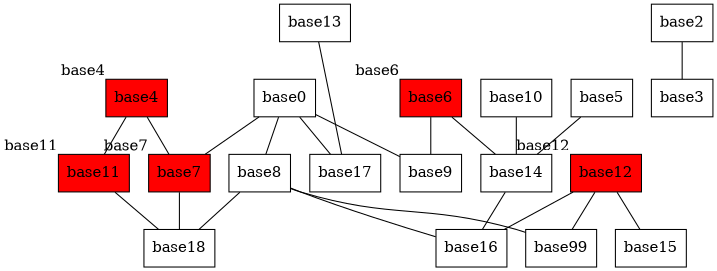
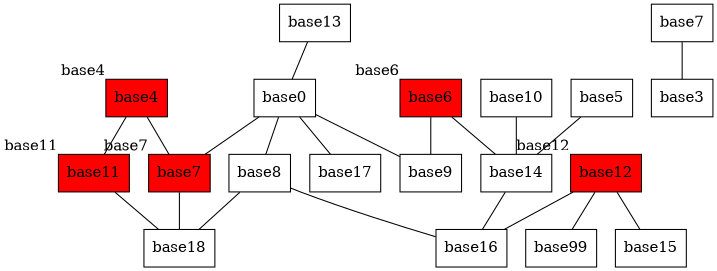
node "base2": label "base2" -> "base7"
edge "base13" -- "base17": now "base13" -- "base0"
edge "base8" -- "base99": removed
